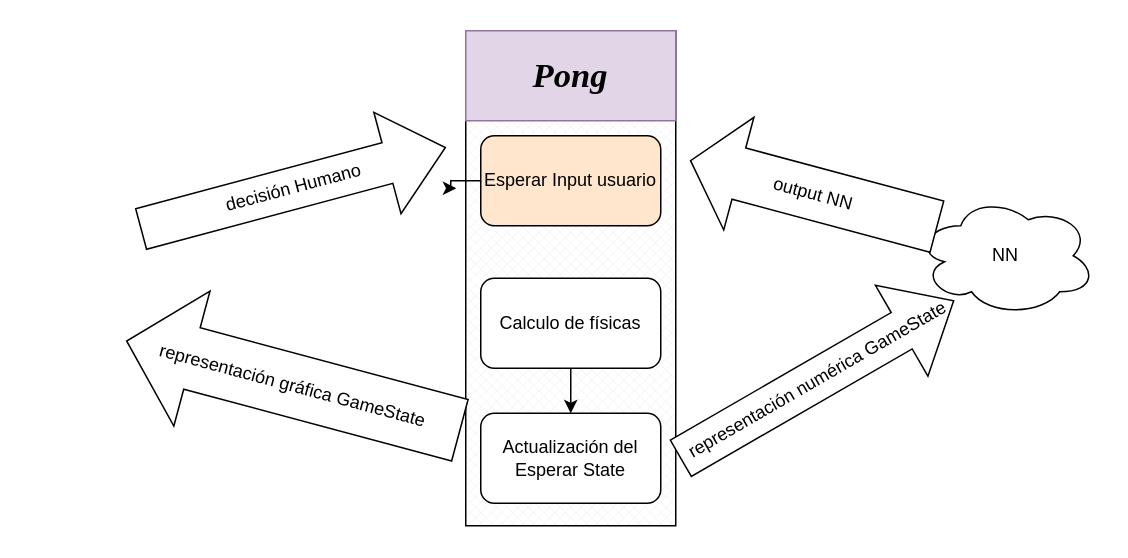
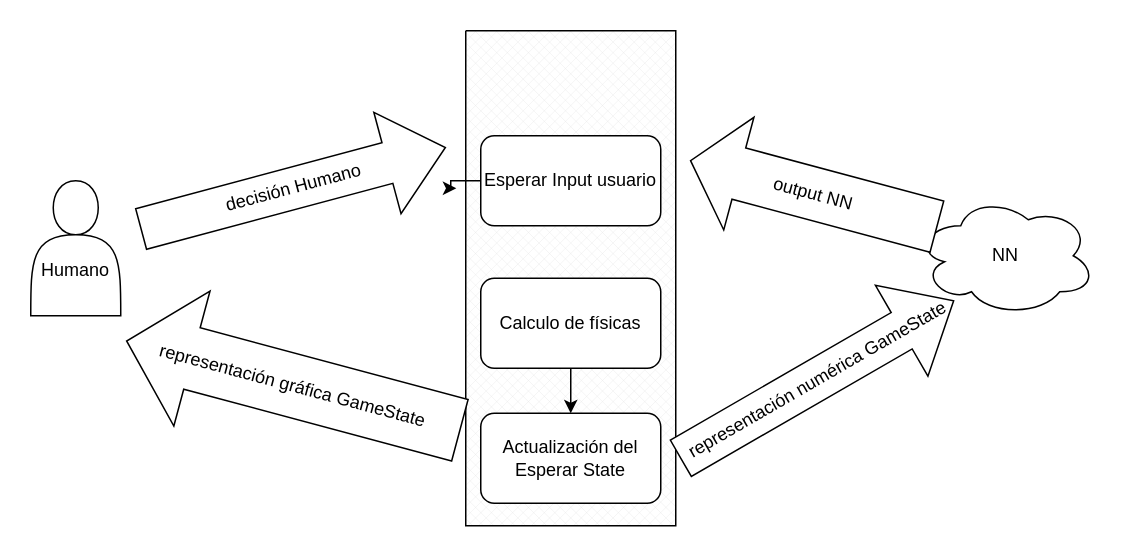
node "Pong": removed
node "Esperar Input usuario": fillcolor #ffe6cc -> #ffffff
node "Humano": added
